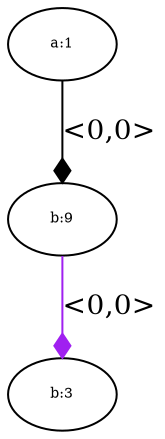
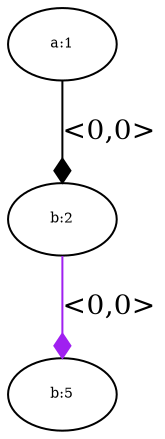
node "b:9": label "b:9" -> "b:2"
node "b:3": label "b:3" -> "b:5"
